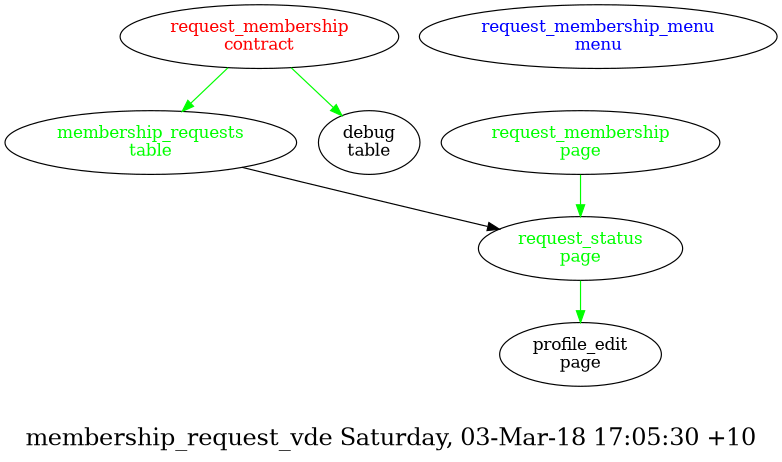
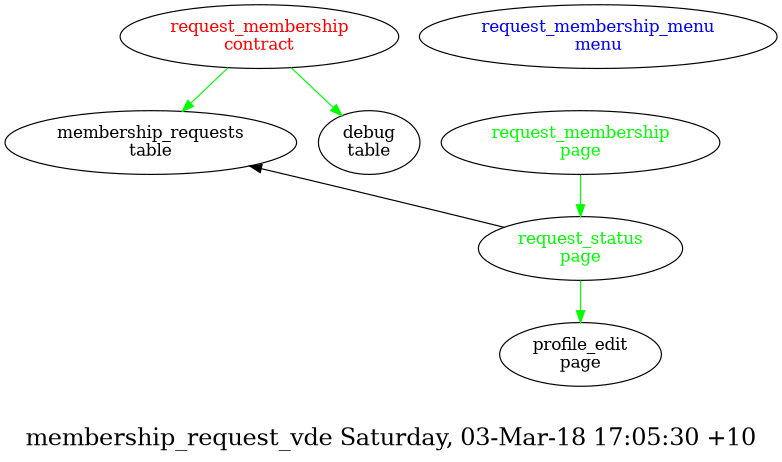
node "membership_requests table": fontcolor green -> black
edge "membership_requests table" -> "request_status page": reversed
